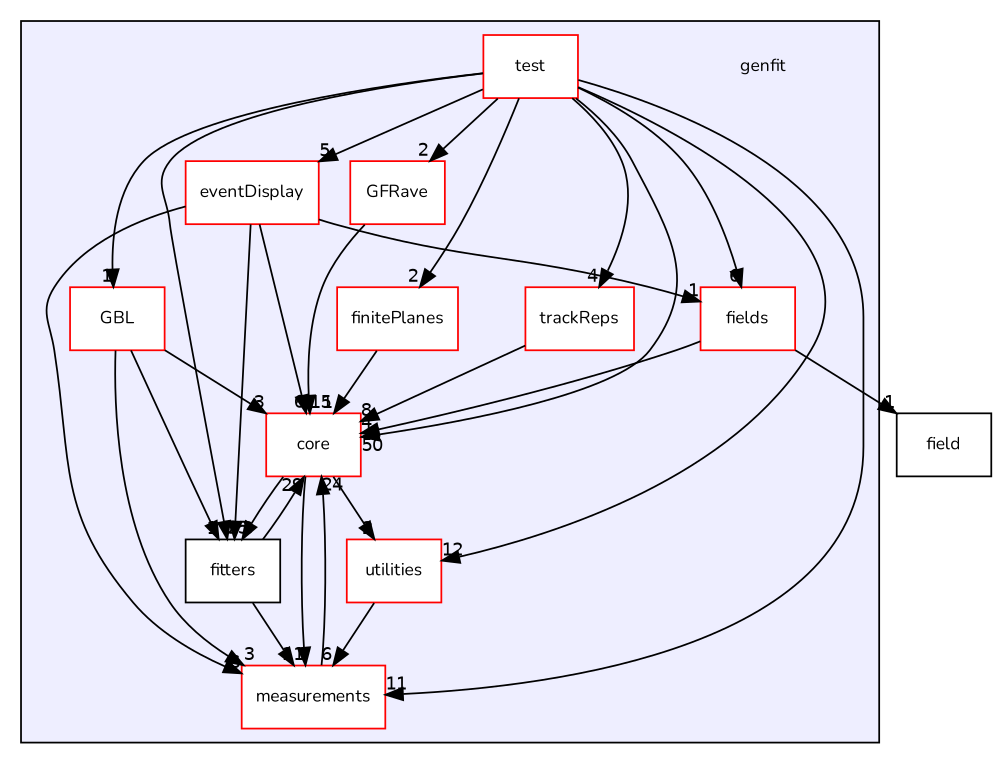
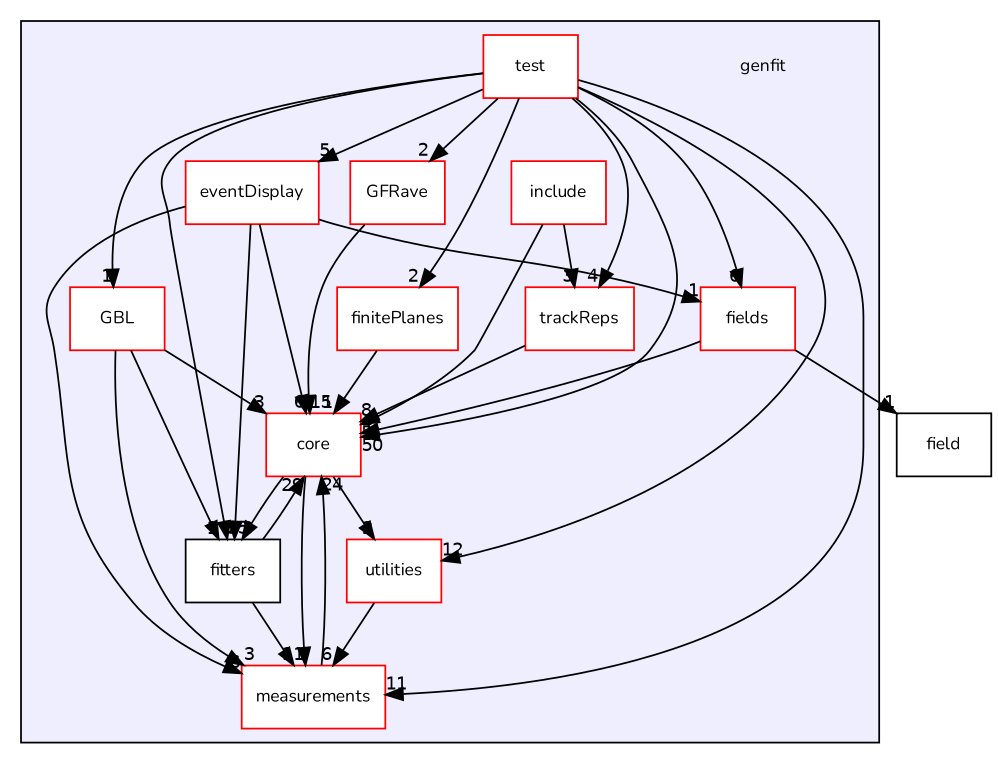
node "include": added
